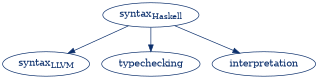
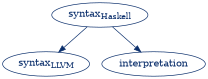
node "typechecking": removed
